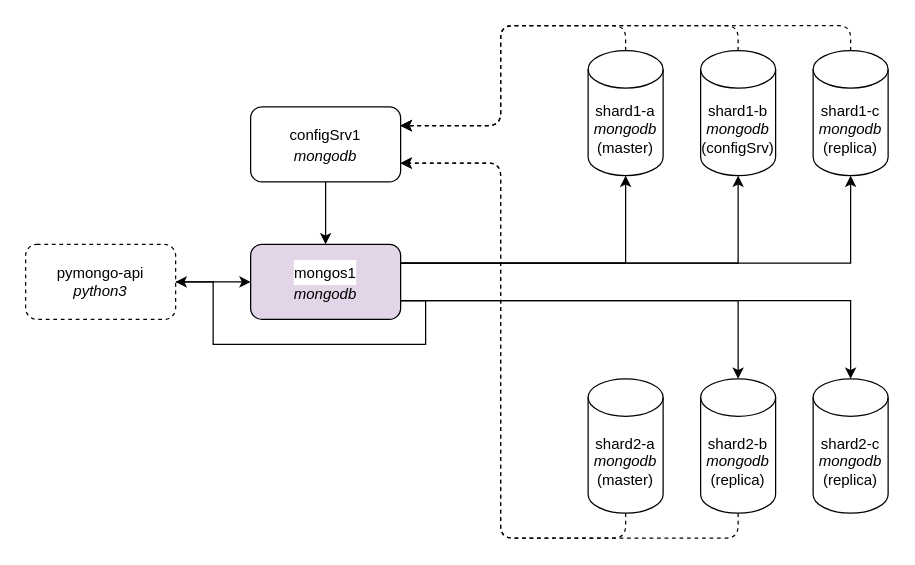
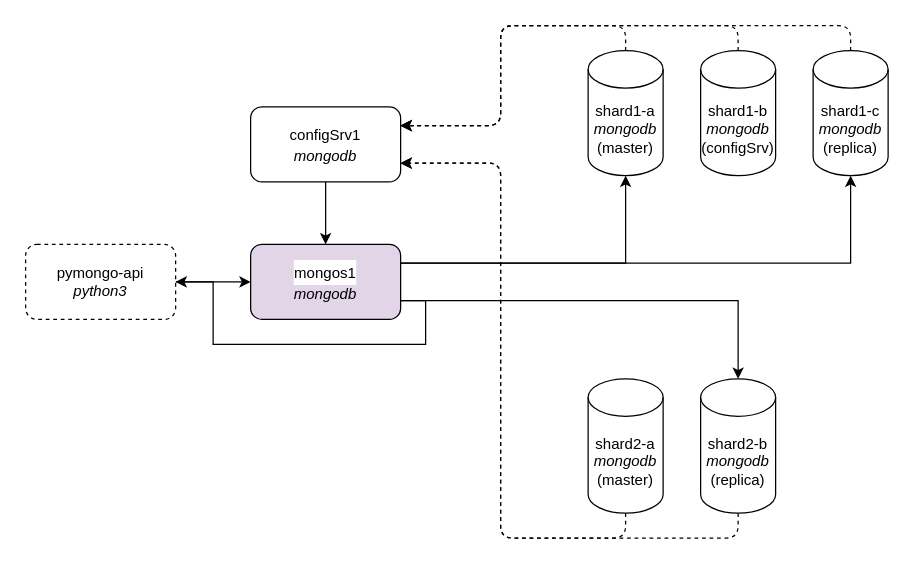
edge "mongos1 mongodb" -> "shard1-b mongodb (configSrv)": removed
edge "mongos1 mongodb" -> "shard2-c mongodb (replica)": removed
node "shard2-c mongodb (replica)": removed
